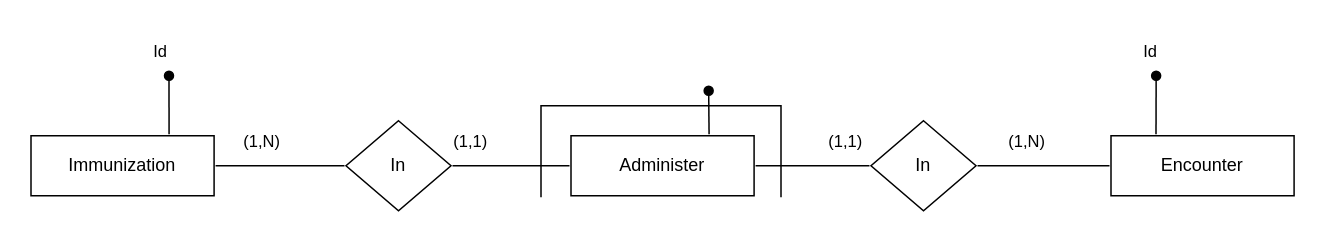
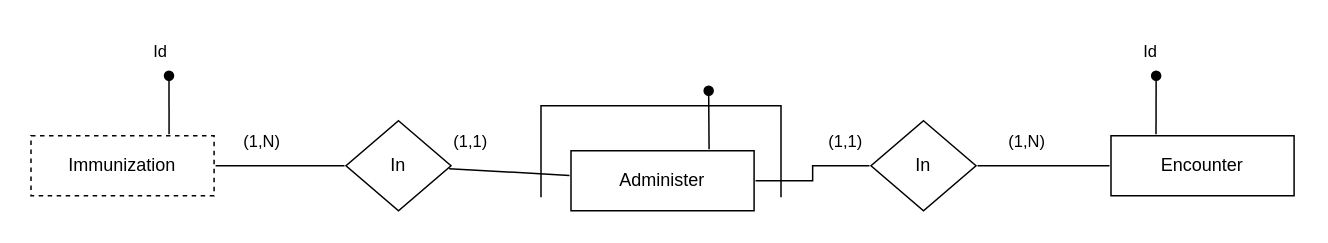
node "Immunization": style solid -> dashed
node "Administer": moved (662, 166) -> (662, 181)
